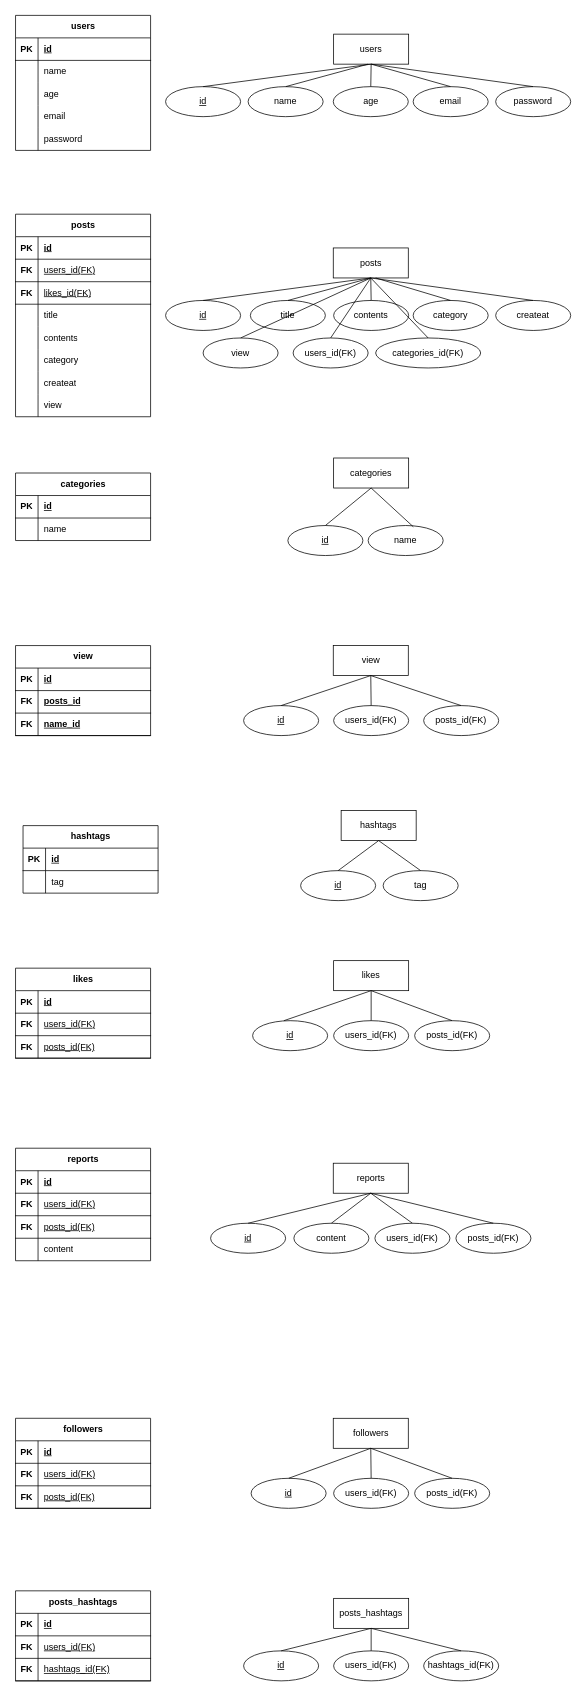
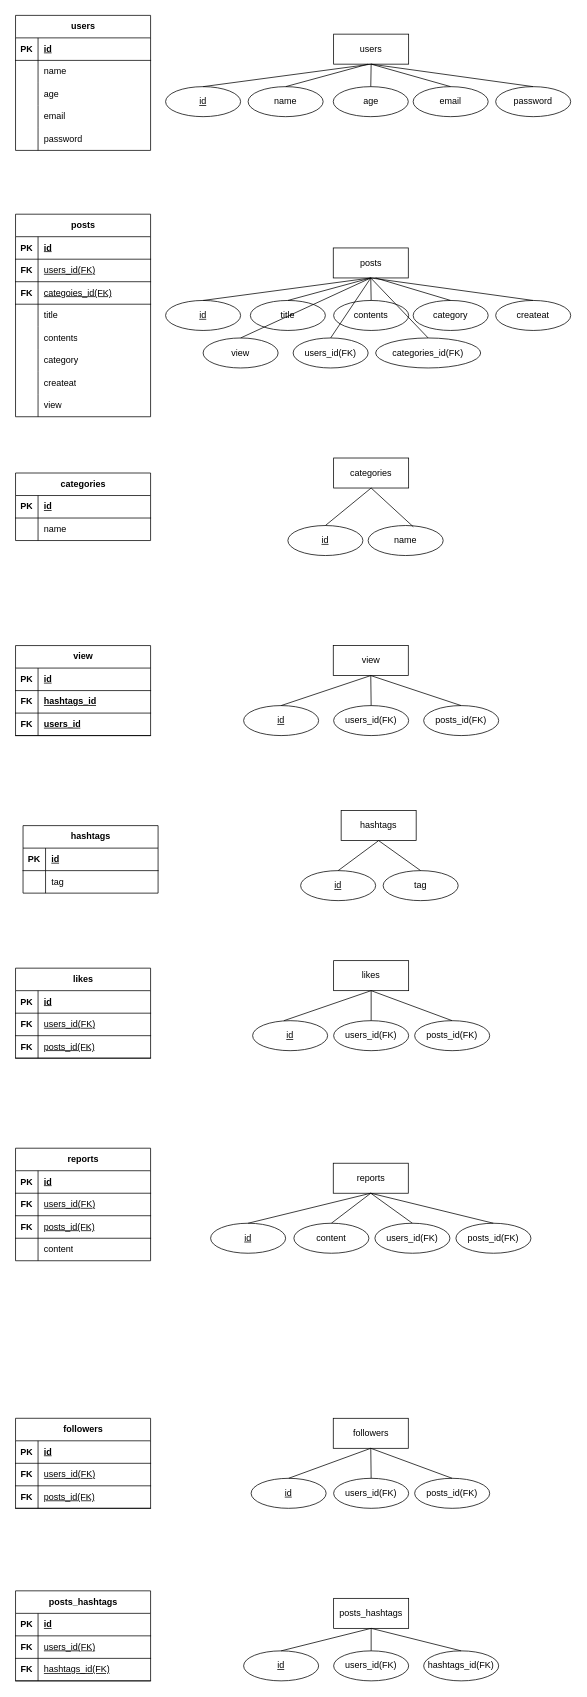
node "likes_id(FK)": label "likes_id(FK)" -> "categoies_id(FK)"
node "posts_id": label "posts_id" -> "hashtags_id"
node "name_id": label "name_id" -> "users_id"
